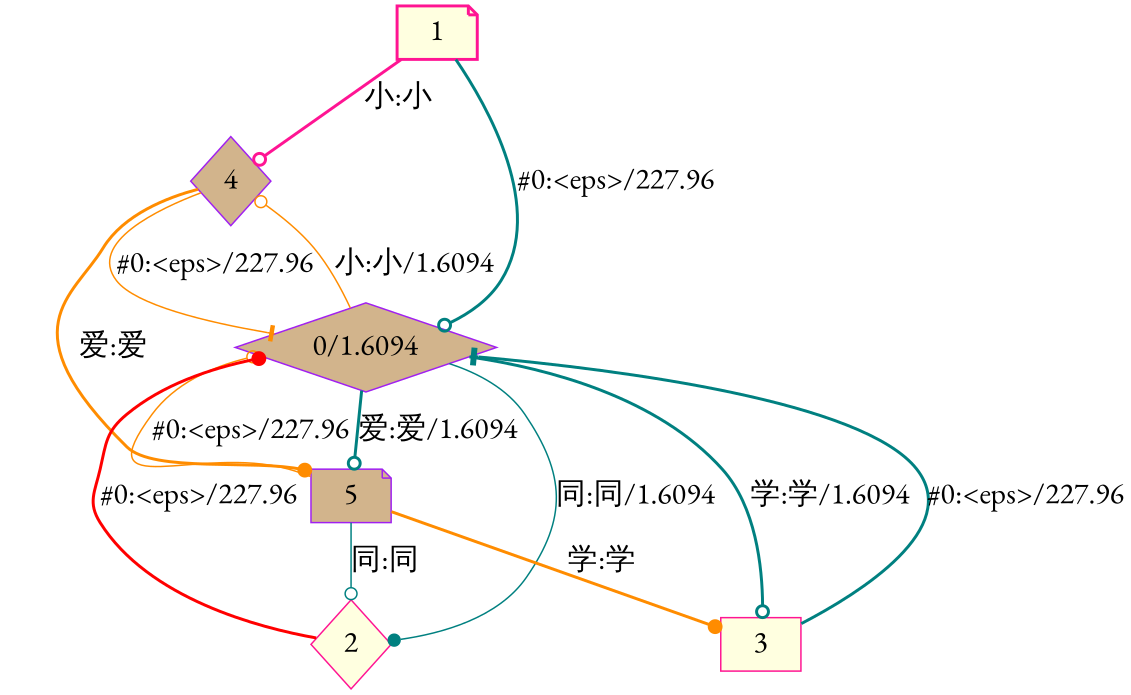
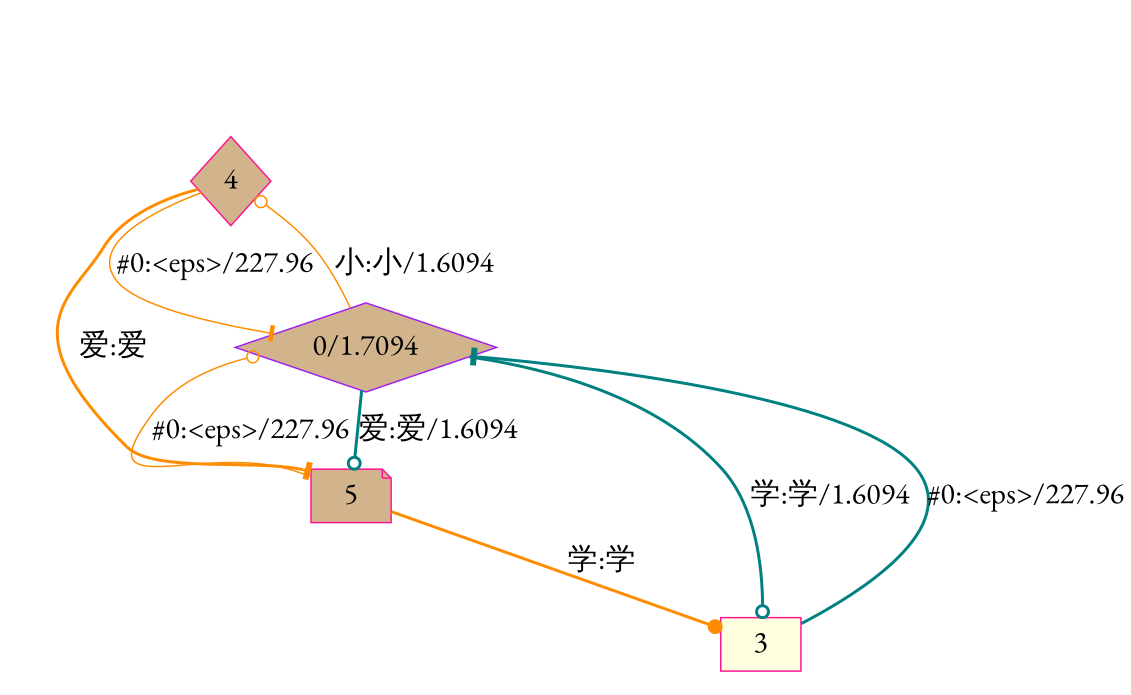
node "1": removed
node "4": color purple -> deeppink
node "0/1.6094": label "0/1.6094" -> "0/1.7094"
edge "4" -> "5": arrowhead dot -> tee
node "5": color purple -> deeppink
node "2": removed
